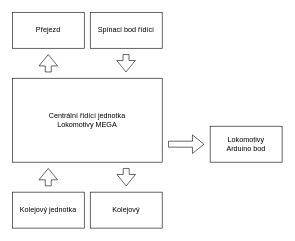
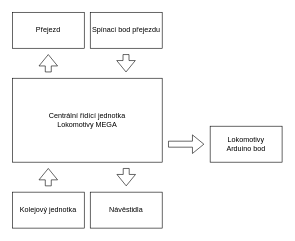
node "Spínací bod řídící": label "Spínací bod řídící" -> "Spínací bod přejezdu"
node "Kolejový": label "Kolejový" -> "Návěstidla"
